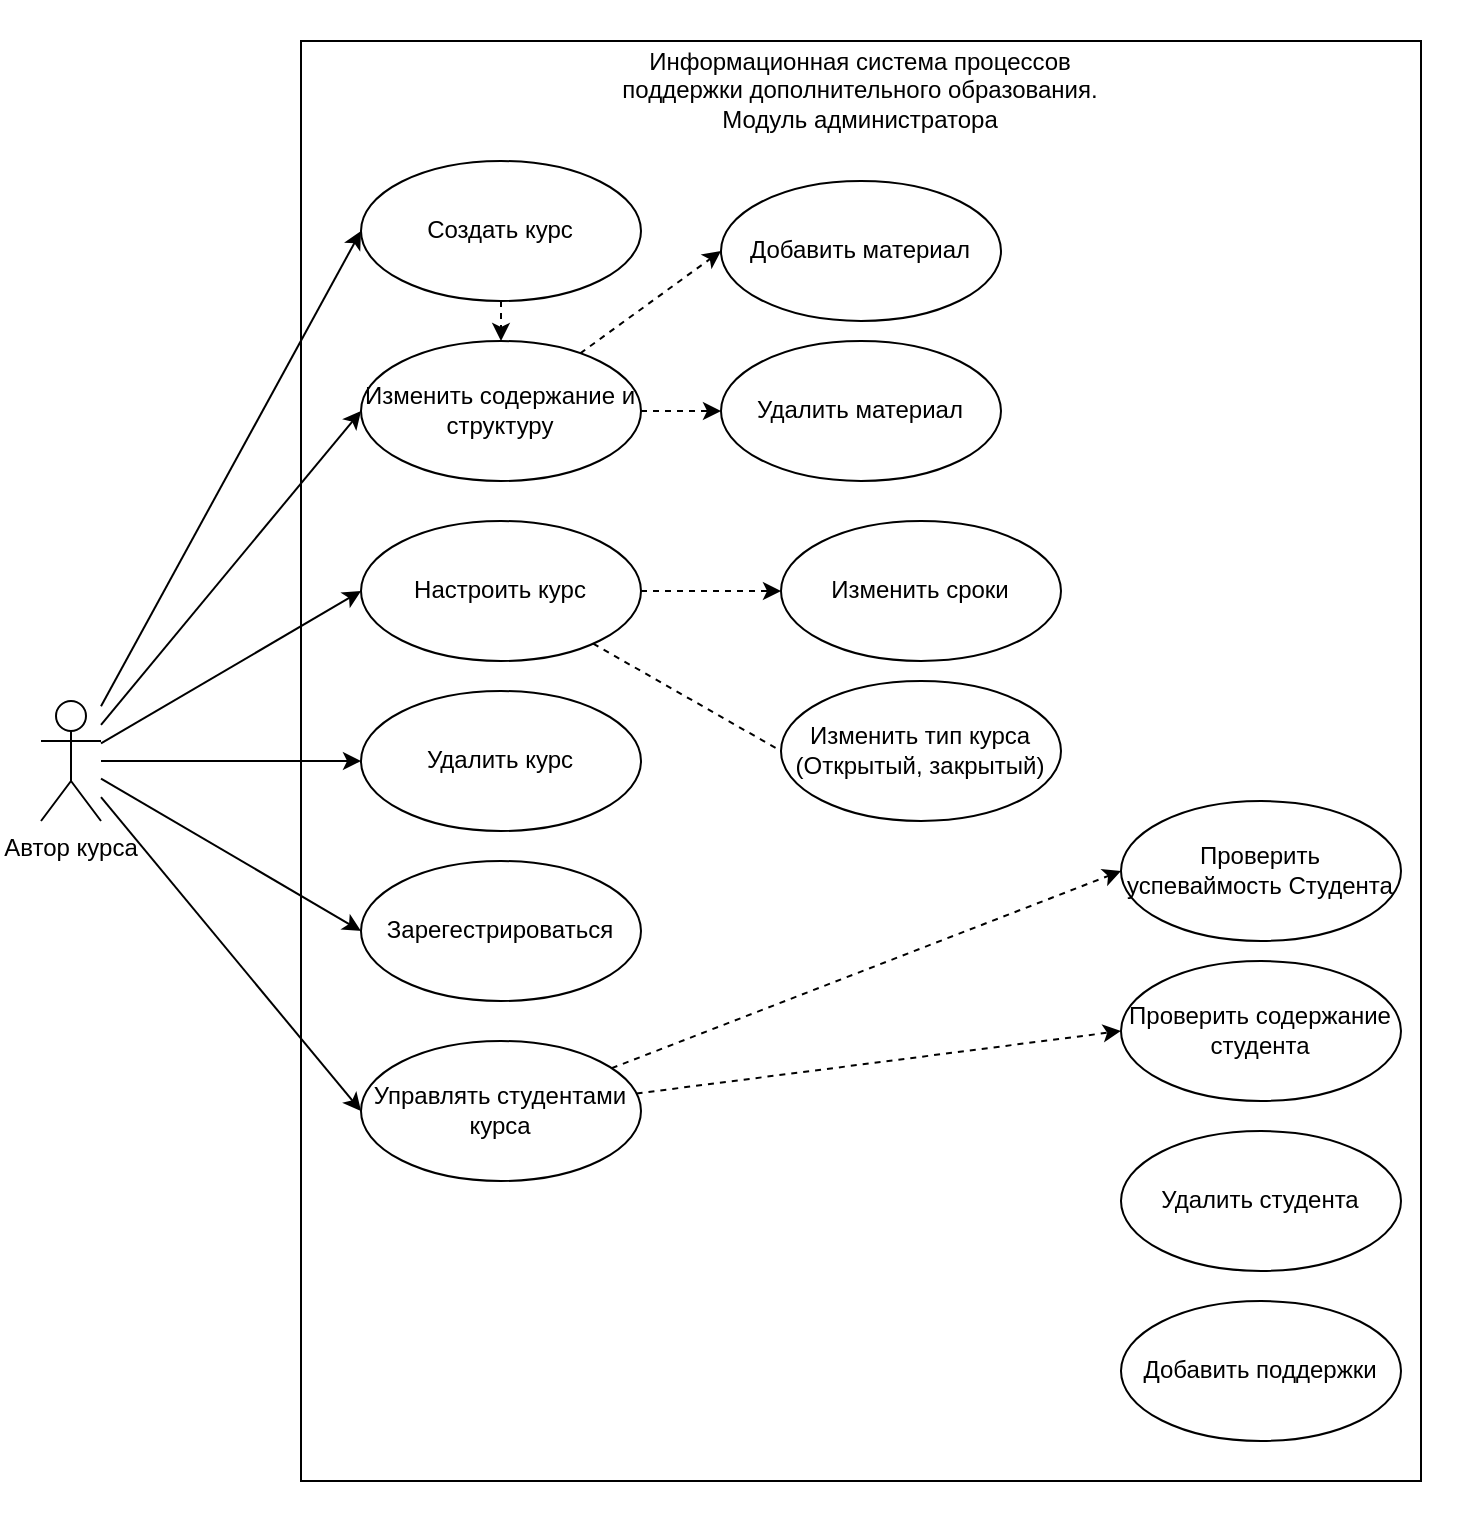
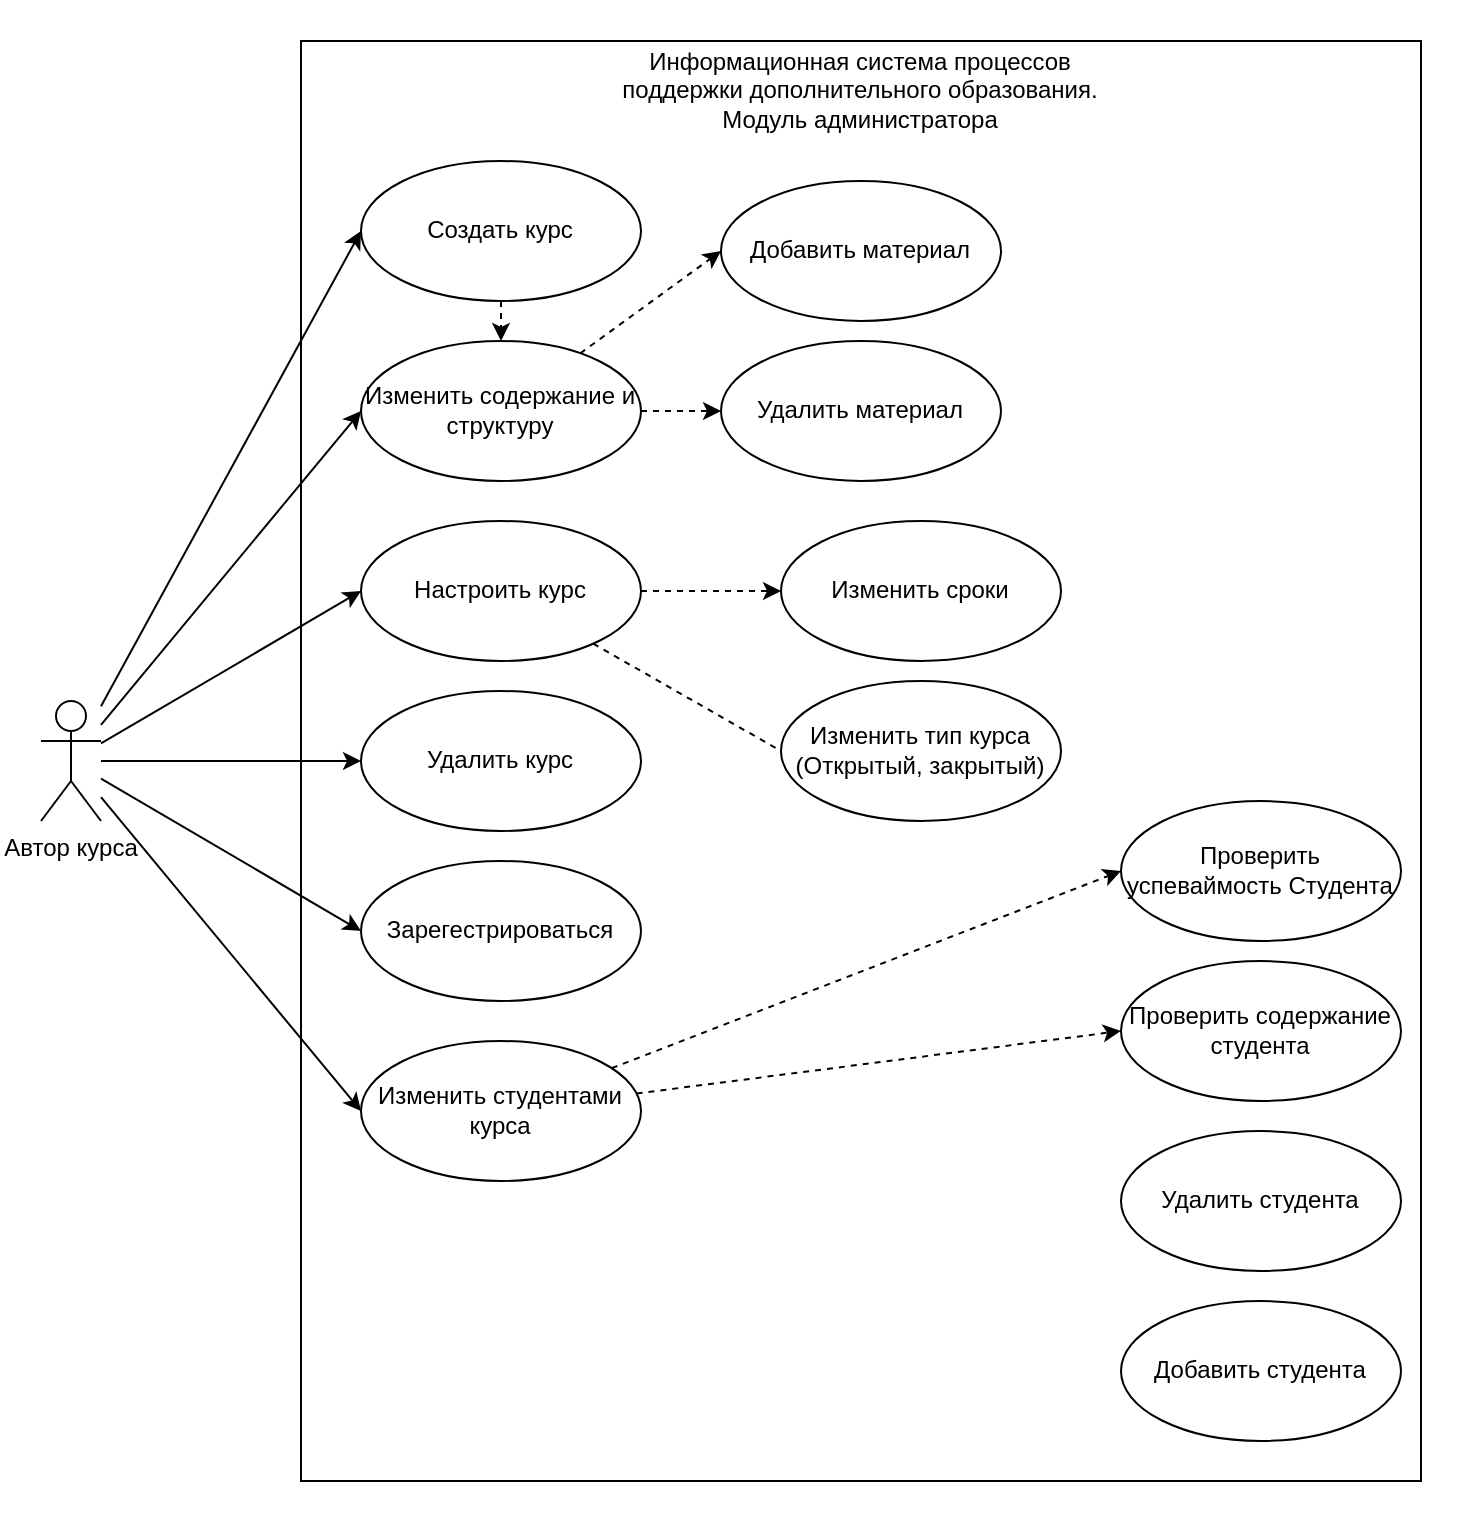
node "Управлять студентами курса": label "Управлять студентами курса" -> "Изменить студентами курса"
node "Добавить поддержки": label "Добавить поддержки" -> "Добавить студента"
